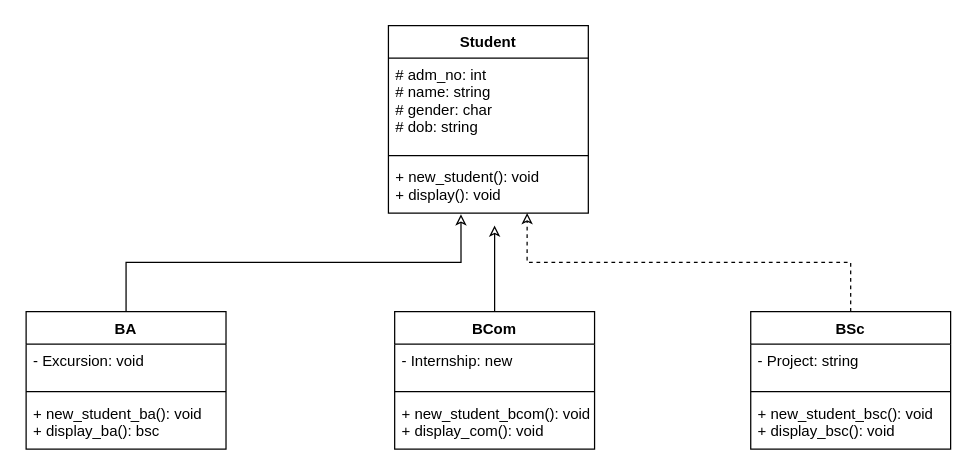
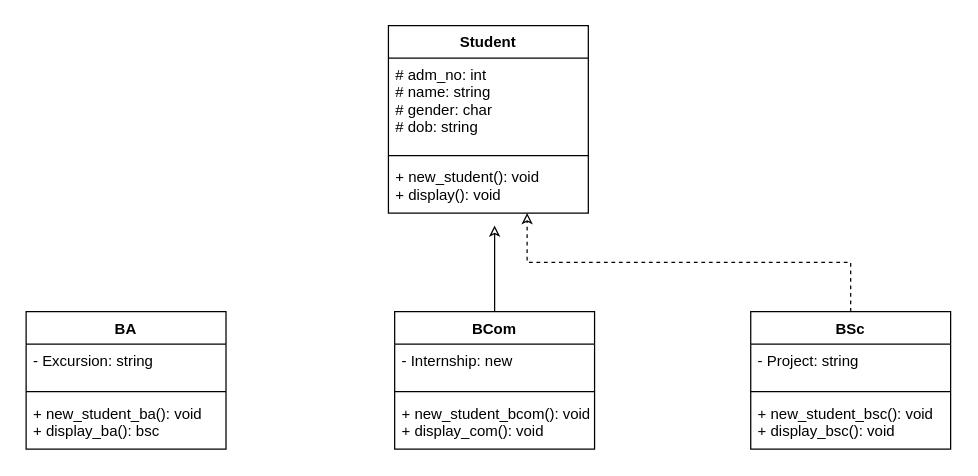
edge "BA" -> "+ new_student(): void + display(): void": removed
node "- Excursion: void": label "- Excursion: void" -> "- Excursion: string"
